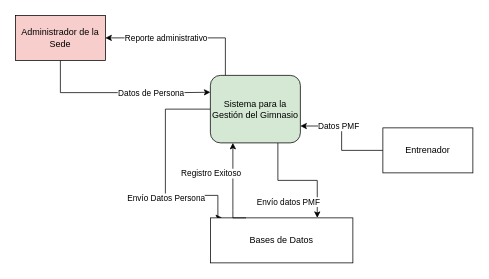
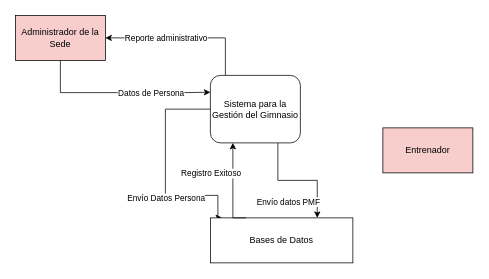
node "Sistema para la Gestión del Gimnasio": fillcolor #d5e8d4 -> #ffffff
edge "Entrenador" -> "Sistema para la Gestión del Gimnasio": removed, label "Datos PMF"
node "Entrenador": fillcolor #ffffff -> #f8cecc
